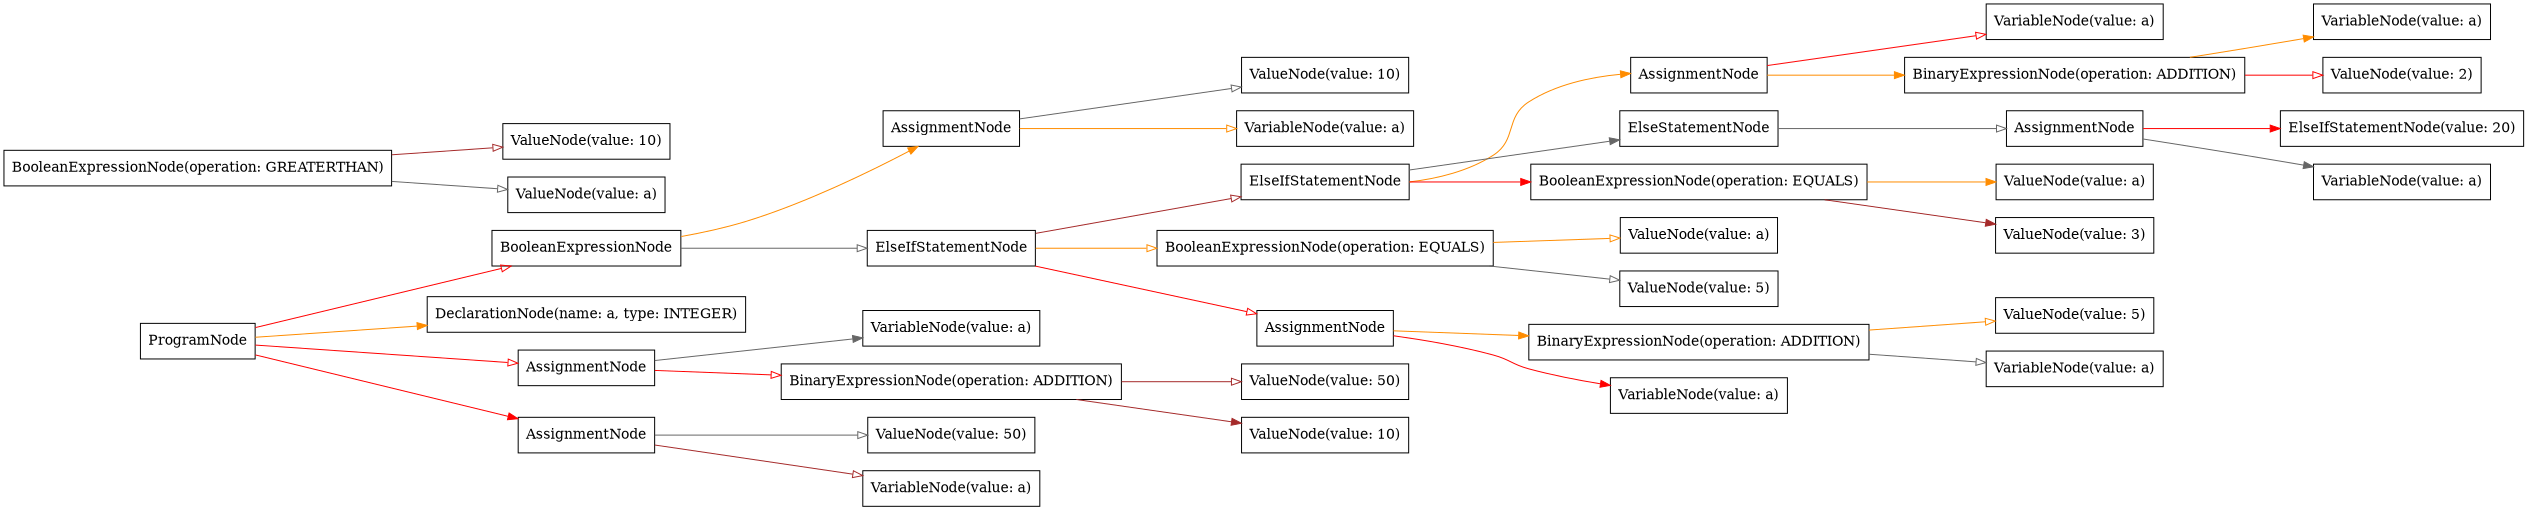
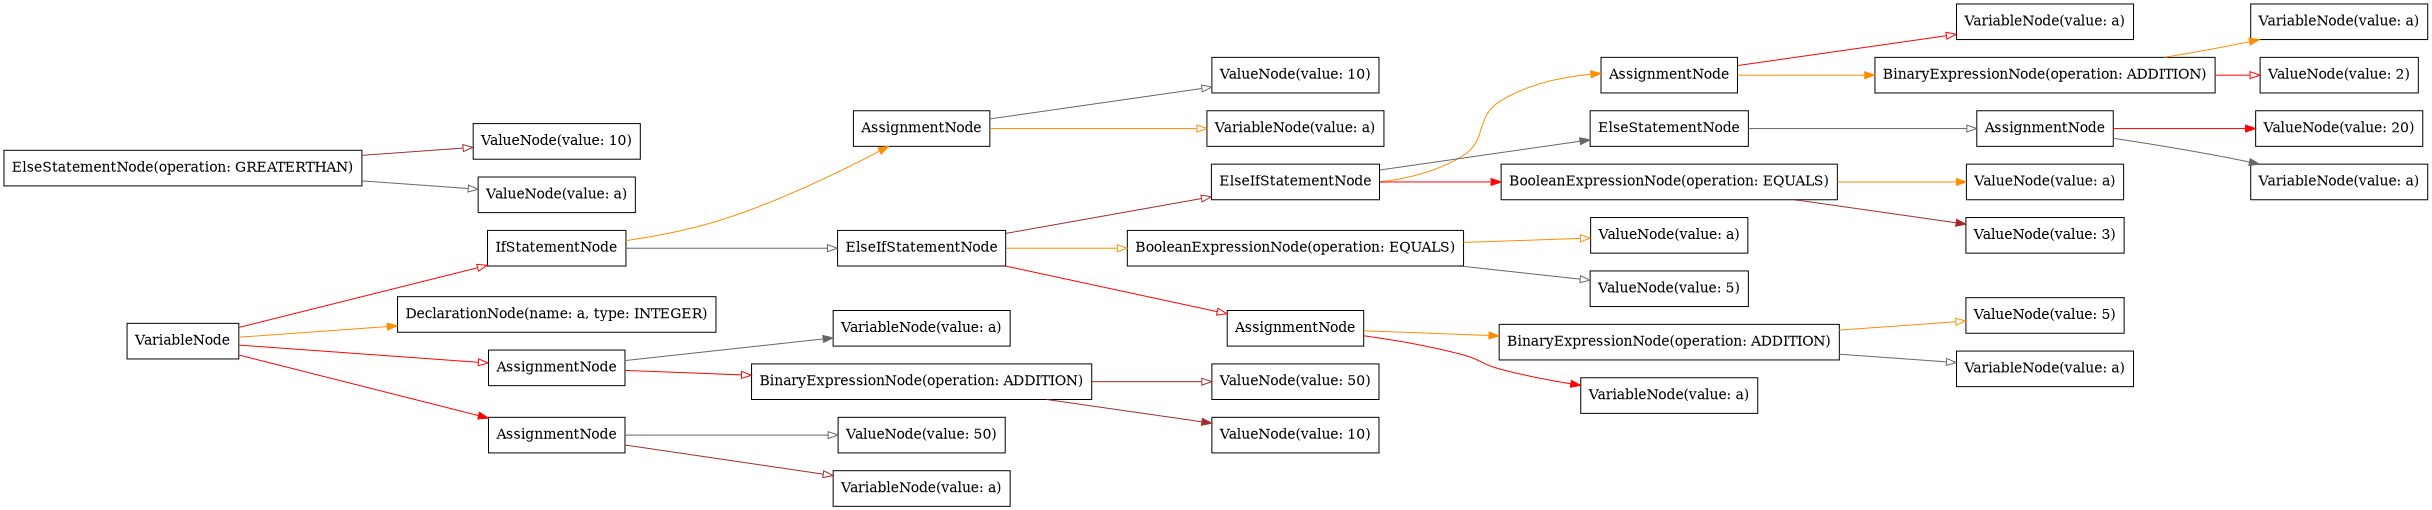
node "ElseIfStatementNode(value: 20)": label "ElseIfStatementNode(value: 20)" -> "ValueNode(value: 20)"
node "BooleanExpressionNode(operation: GREATERTHAN)": label "BooleanExpressionNode(operation: GREATERTHAN)" -> "ElseStatementNode(operation: GREATERTHAN)"
node "BooleanExpressionNode": label "BooleanExpressionNode" -> "IfStatementNode"
node "ProgramNode": label "ProgramNode" -> "VariableNode"
